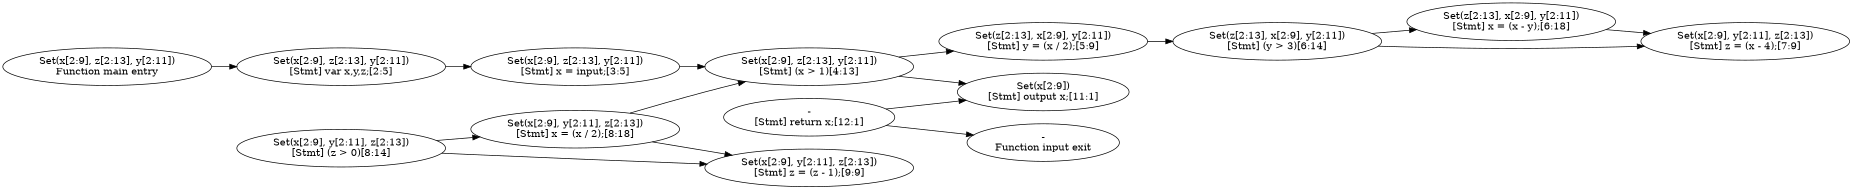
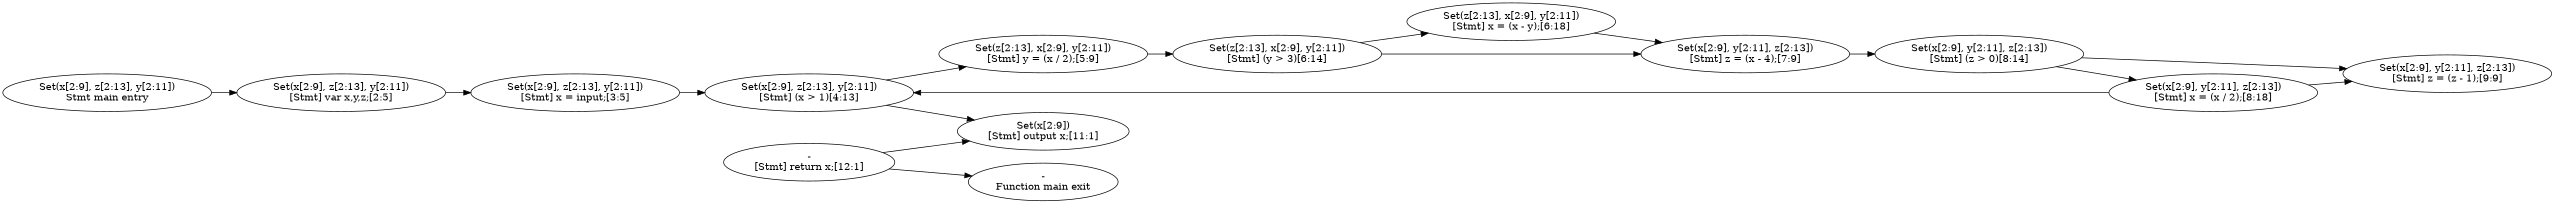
edge "Set(x[2:9], y[2:11], z[2:13]) [Stmt] z = (x - 4);[7:9]" -> "Set(x[2:9], y[2:11], z[2:13]) [Stmt] (z > 0)[8:14]": added
node "Set(x[2:9], z[2:13], y[2:11]) Function main entry": label "Set(x[2:9], z[2:13], y[2:11]) Function main entry" -> "Set(x[2:9], z[2:13], y[2:11]) Stmt main entry"
node "- Function input exit": label "- Function input exit" -> "- Function main exit"
